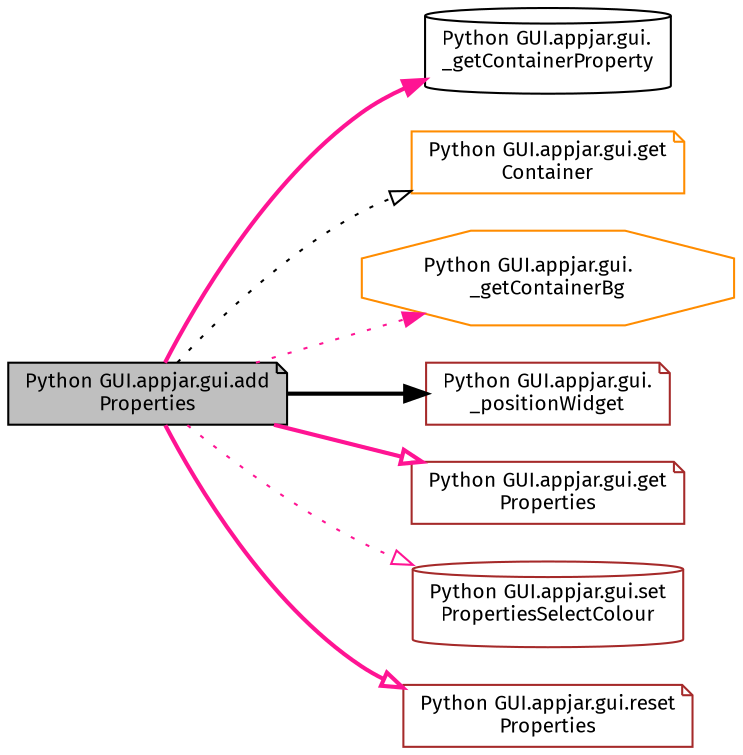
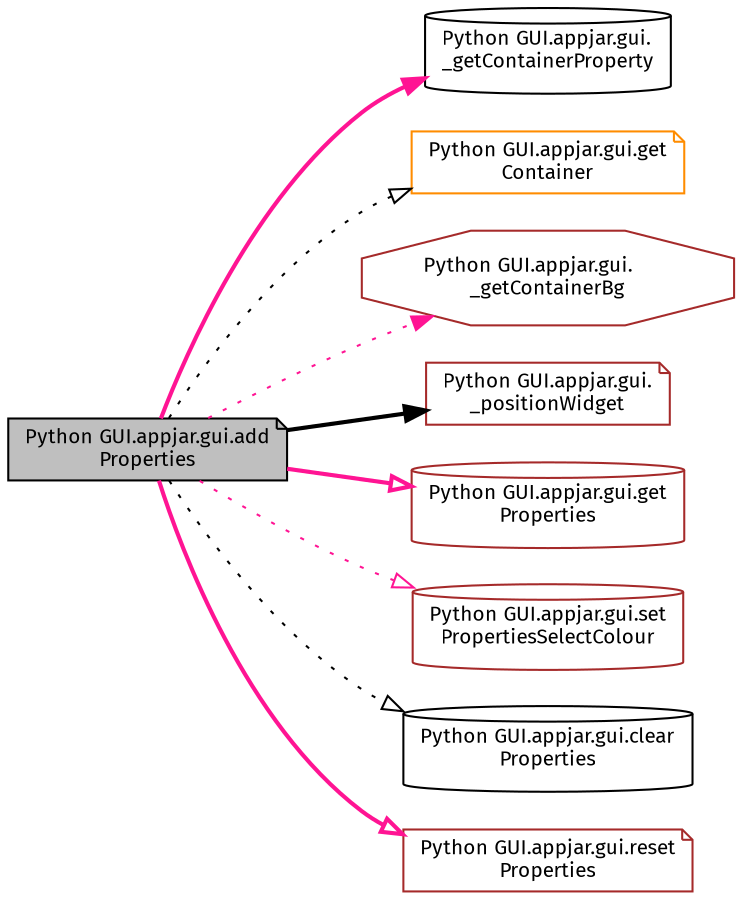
node "Python GUI.appjar.gui. _getContainerBg": color darkorange -> brown
node "Python GUI.appjar.gui.get Properties": shape note -> cylinder
node "Python GUI.appjar.gui.clear Properties": added
